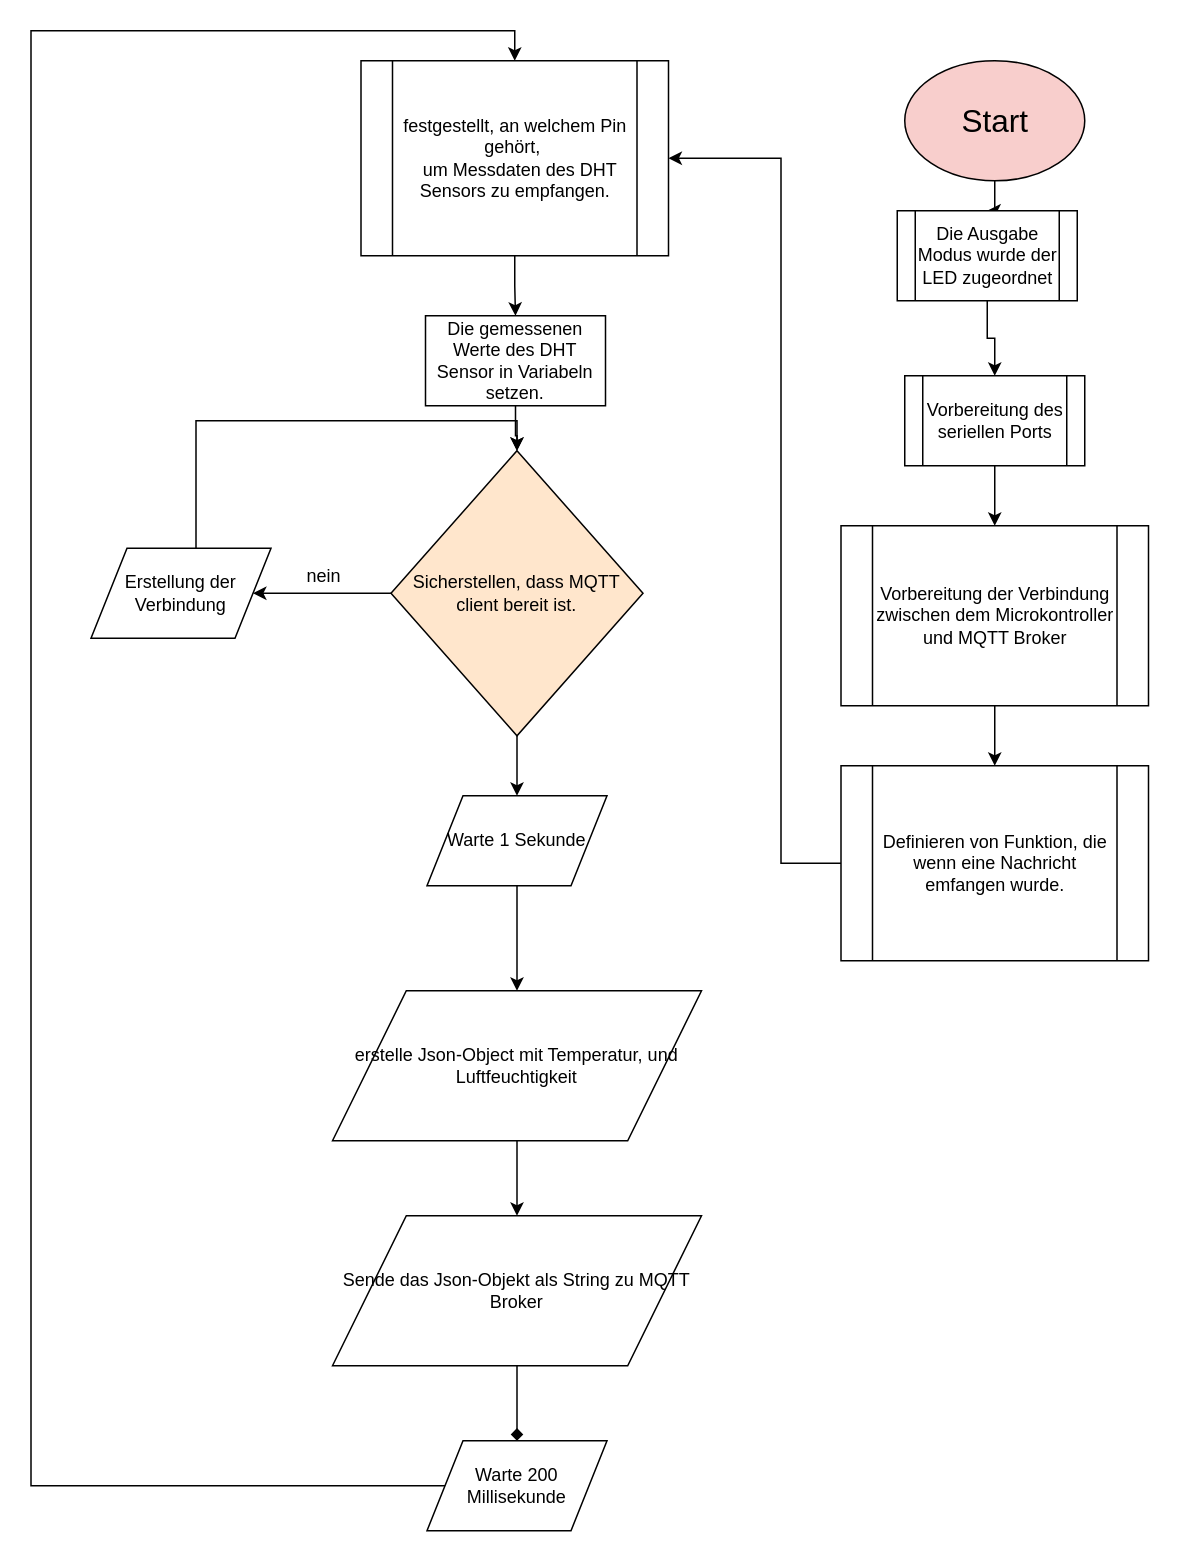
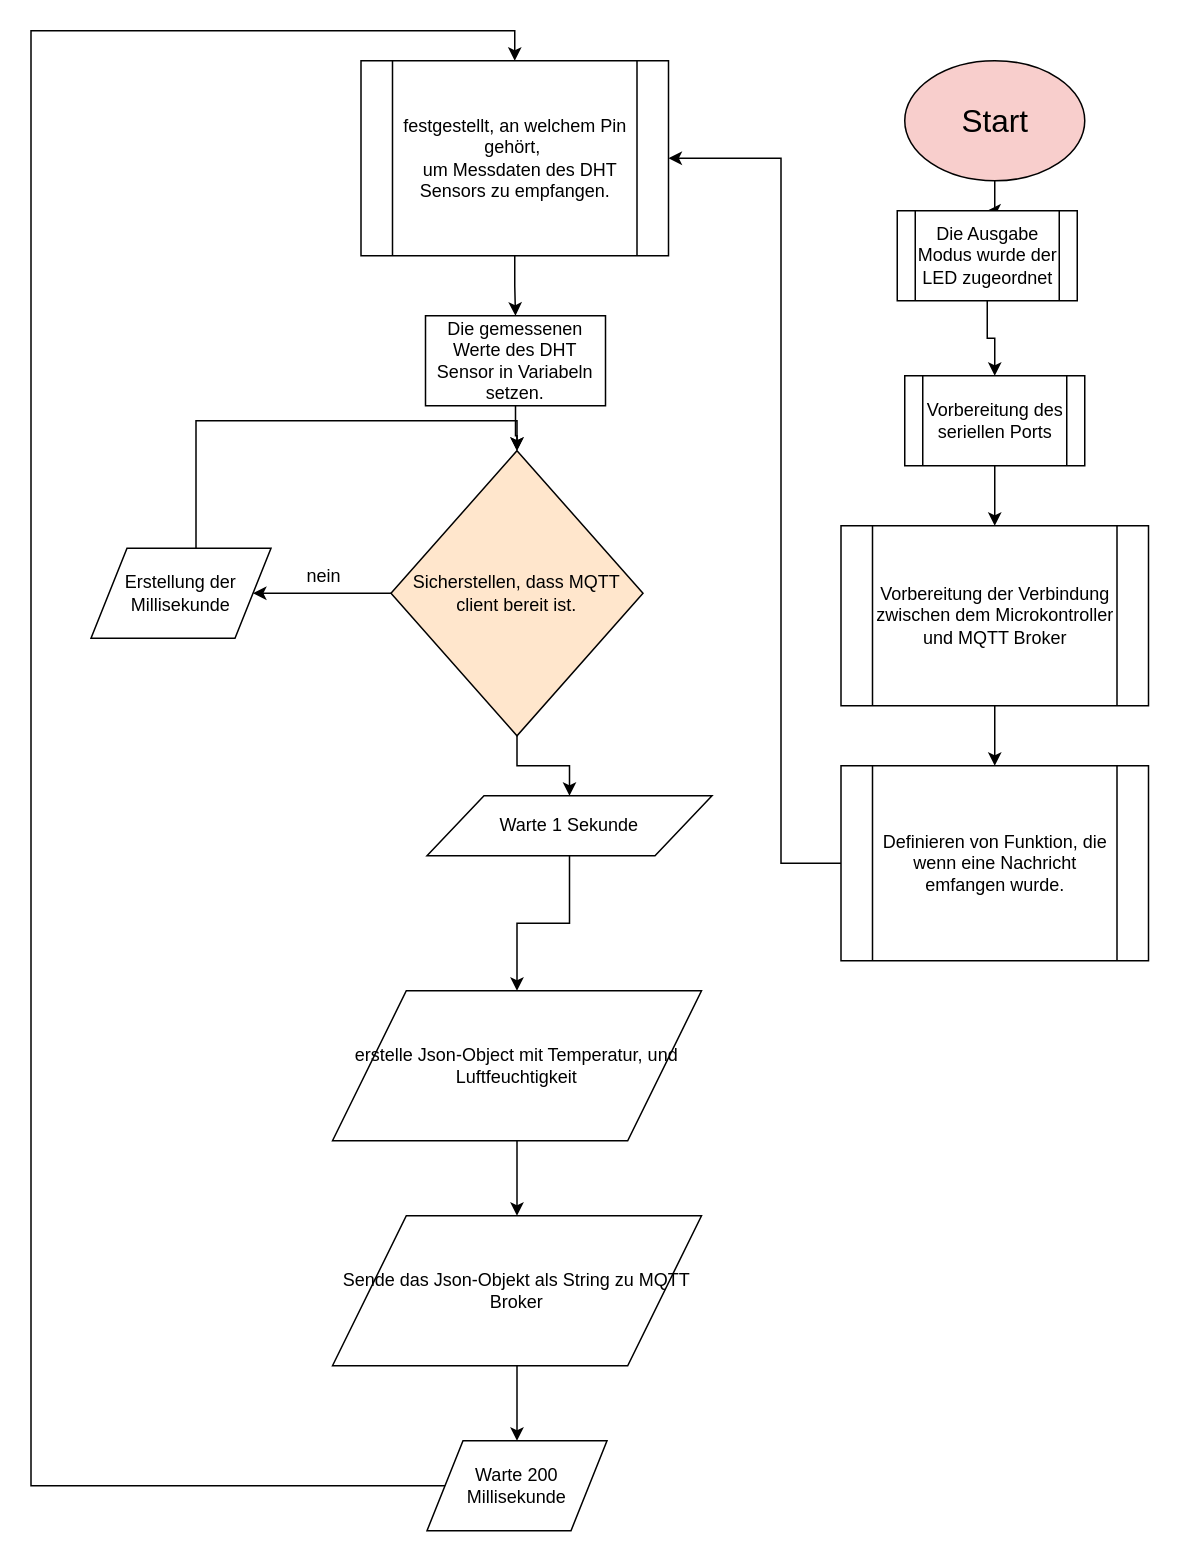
node "Erstellung der Verbindung": label "Erstellung der Verbindung" -> "Erstellung der Millisekunde"
node "Warte 1 Sekunde": size 180x90 -> 285x60
edge "Sende das Json-Objekt als String zu MQTT Broker" -> "Warte 200 Millisekunde": arrowhead diamond -> classic
